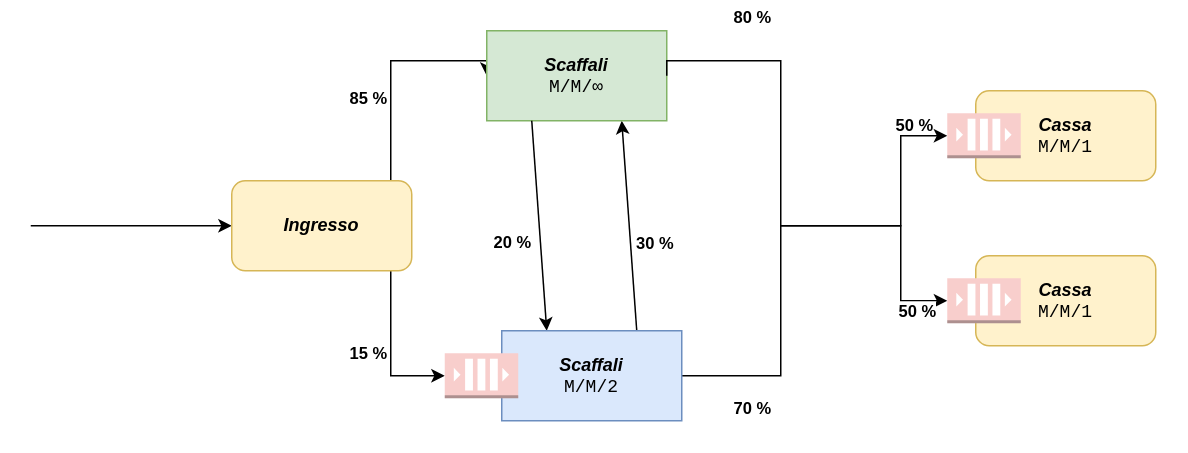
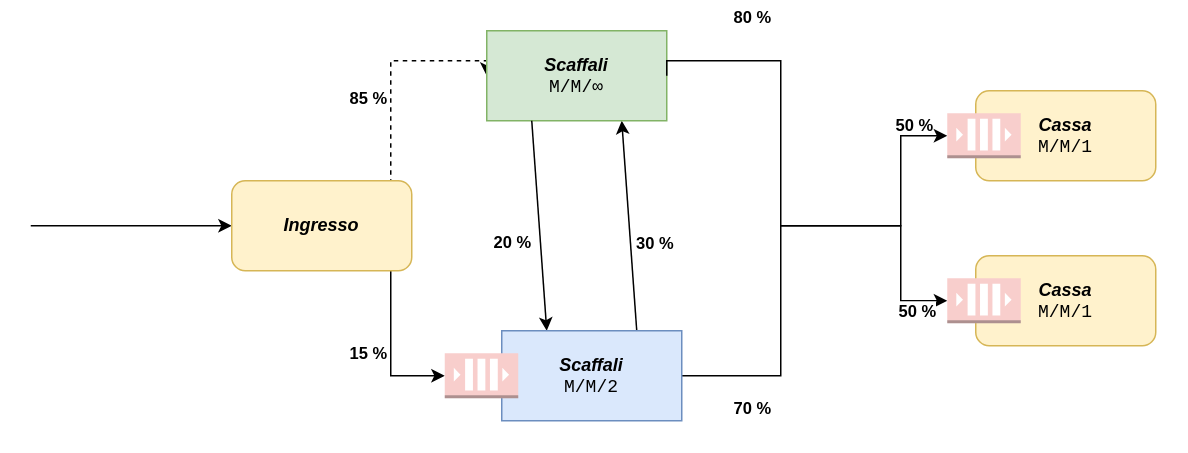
edge "Ingresso" -> "Scaffali M/M/∞": style solid -> dashed
